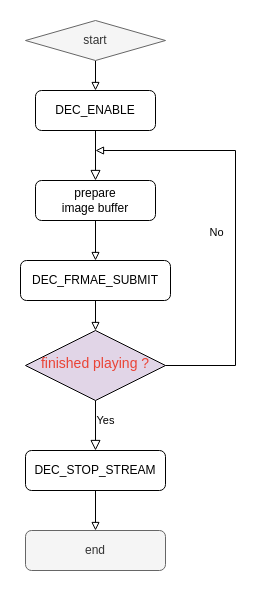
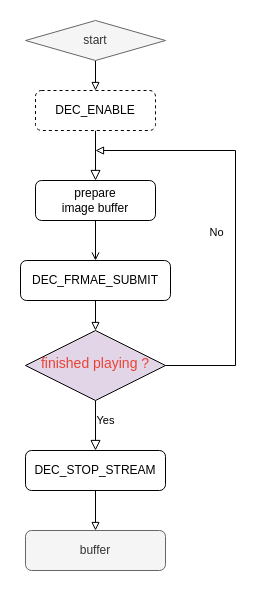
node "DEC_ENABLE": style solid -> dashed
edge "prepare image buffer" -> "DEC_FRMAE_SUBMIT": arrowhead block -> open
node "end": label "end" -> "buffer"
